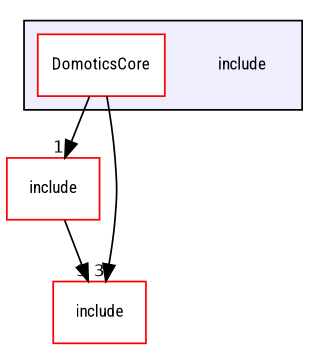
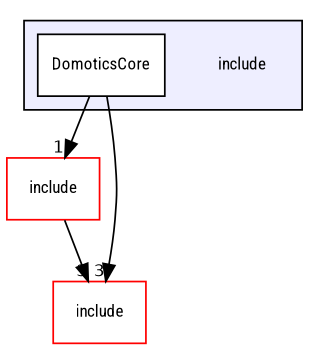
node "DomoticsCore": color red -> black
